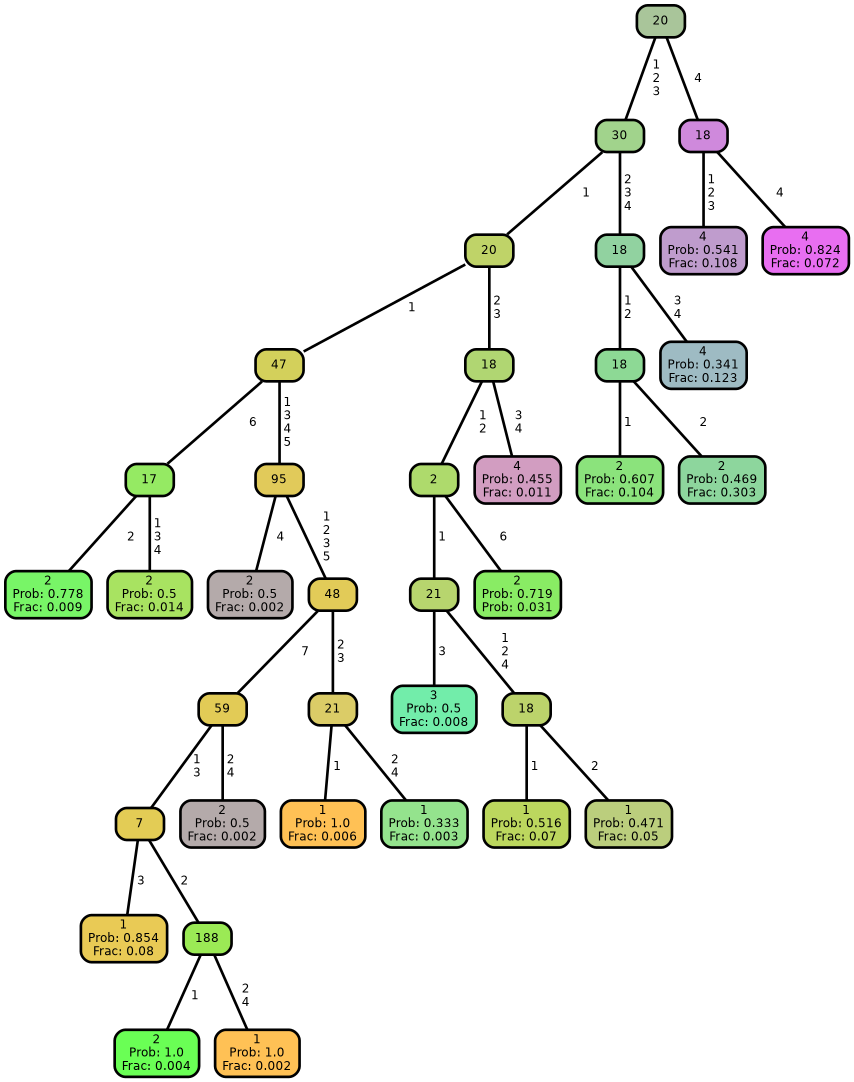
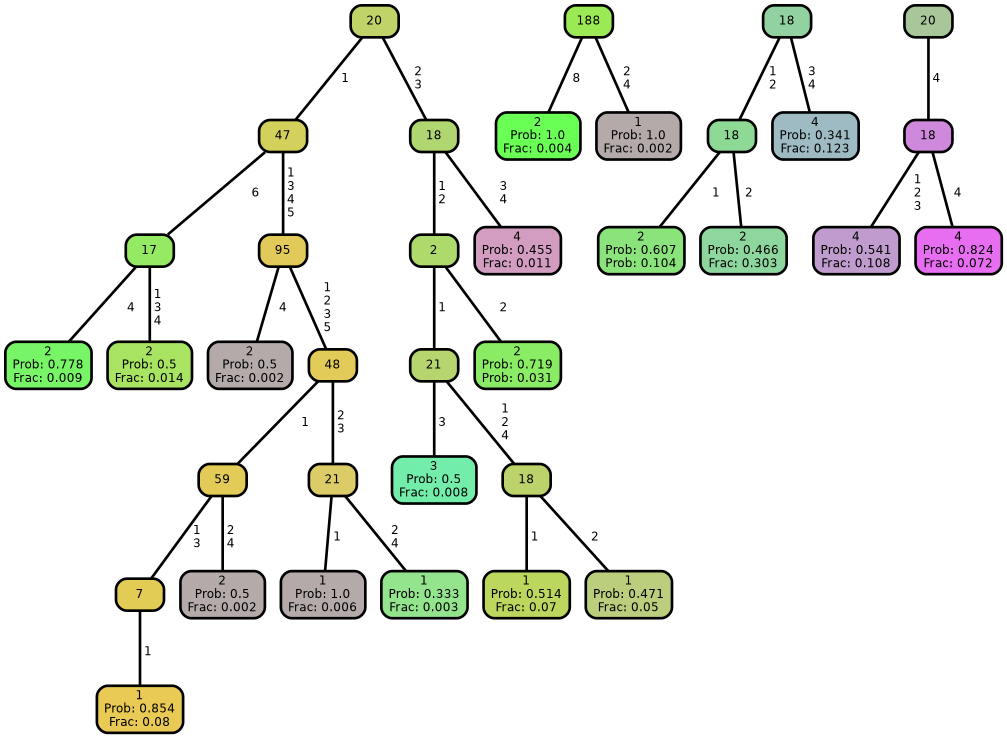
node "30": removed
node "2 Prob: 0.607 Frac: 0.104": label "2 Prob: 0.607 Frac: 0.104" -> "2 Prob: 0.607 Prob: 0.104"
node "2 Prob: 0.469 Frac: 0.303": label "2 Prob: 0.469 Frac: 0.303" -> "2 Prob: 0.466 Frac: 0.303"
edge "17" -- "2 Prob: 0.778 Frac: 0.009": label " 2" -> " 4"
edge "2" -- "2 Prob: 0.719 Prob: 0.031": label " 6" -> " 2"
edge "48" -- "59": label " 7" -> " 1"
node "1 Prob: 1.0 Frac: 0.006": fillcolor #ffc155 -> #b4aaaa
node "1 Prob: 0.516 Frac: 0.07": label "1 Prob: 0.516 Frac: 0.07" -> "1 Prob: 0.514 Frac: 0.07"
edge "7" -- "1 Prob: 0.854 Frac: 0.08": label " 3" -> " 1"
edge "7" -- "188": removed, label "2"
edge "188" -- "2 Prob: 1.0 Frac: 0.004": label " 1" -> " 8"
node "1 Prob: 1.0 Frac: 0.002": fillcolor #ffc155 -> #b4aaaa
